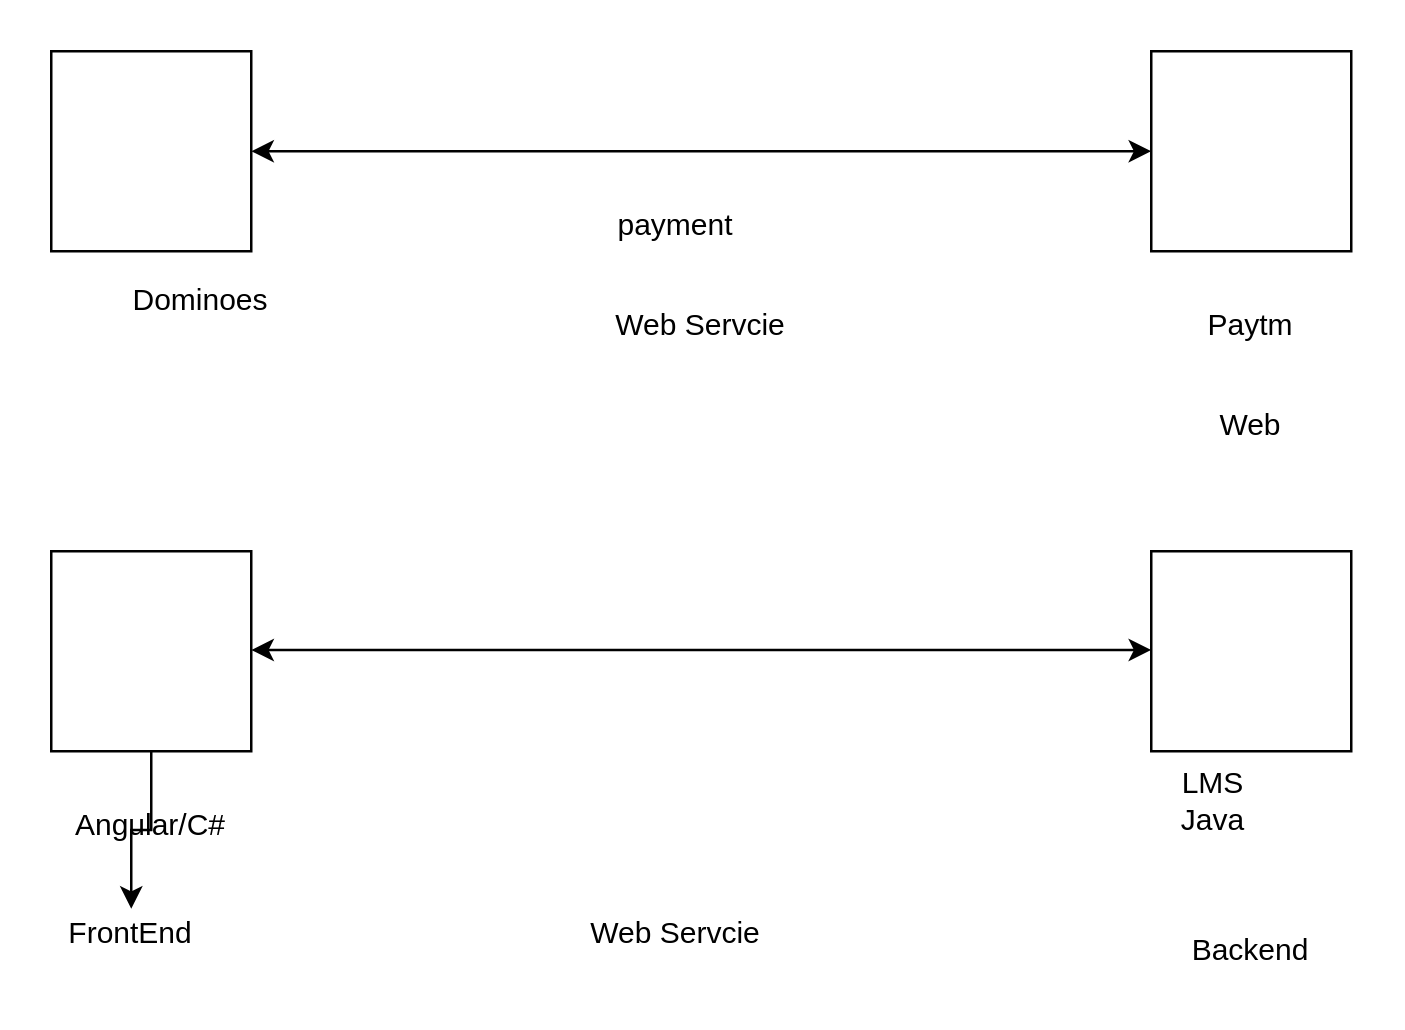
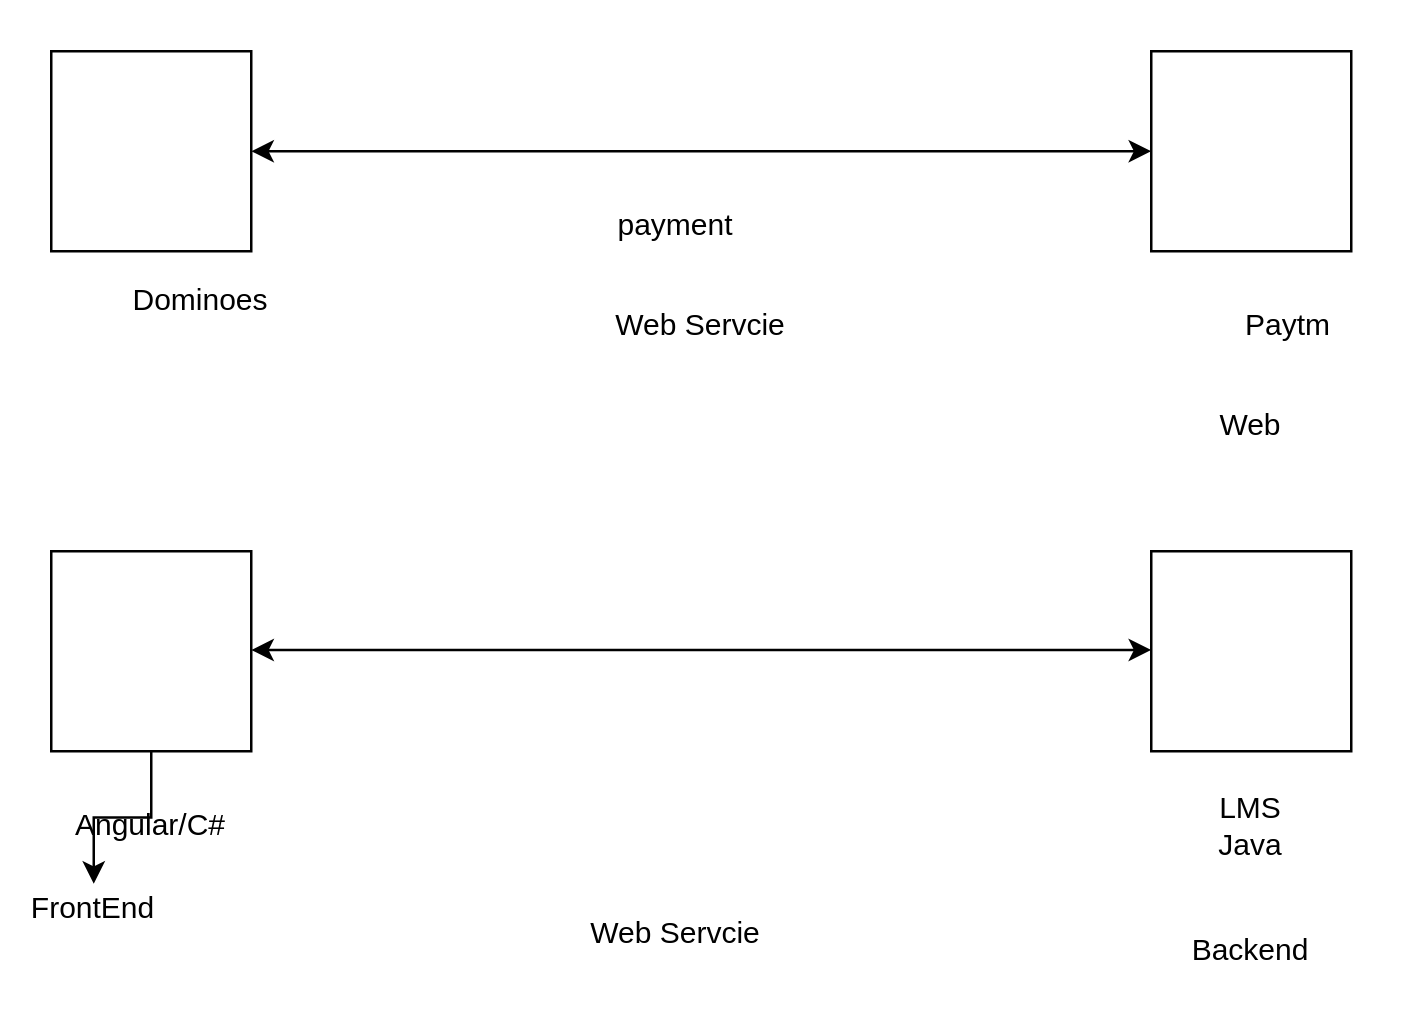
node "Paytm": moved (1251, 326) -> (1289, 326)
node "LMS Java": moved (1214, 801) -> (1251, 826)
node "FrontEnd": moved (131, 934) -> (94, 909)
